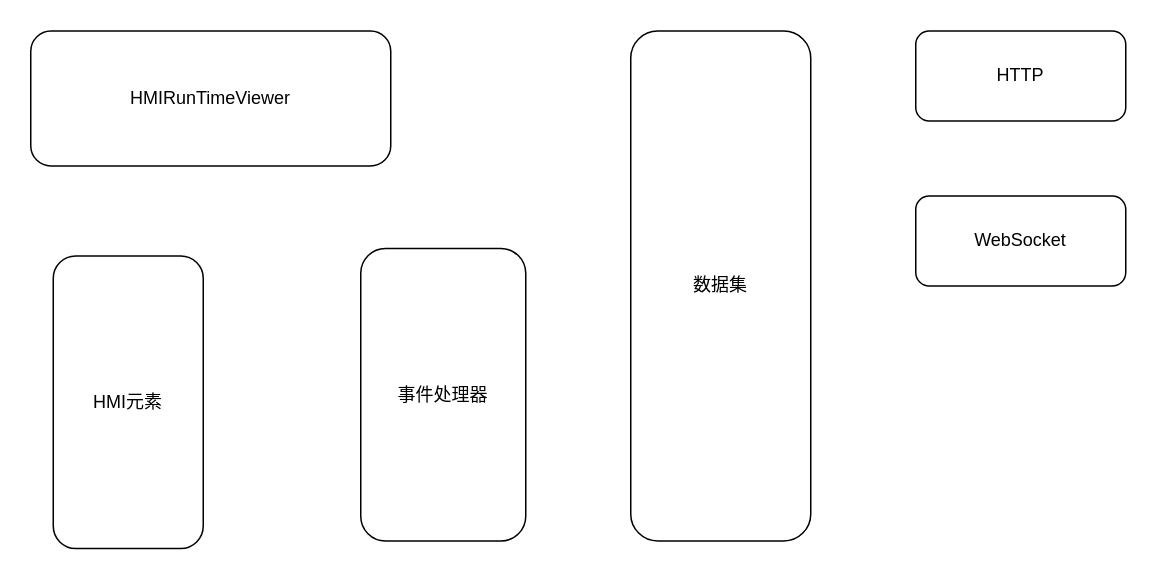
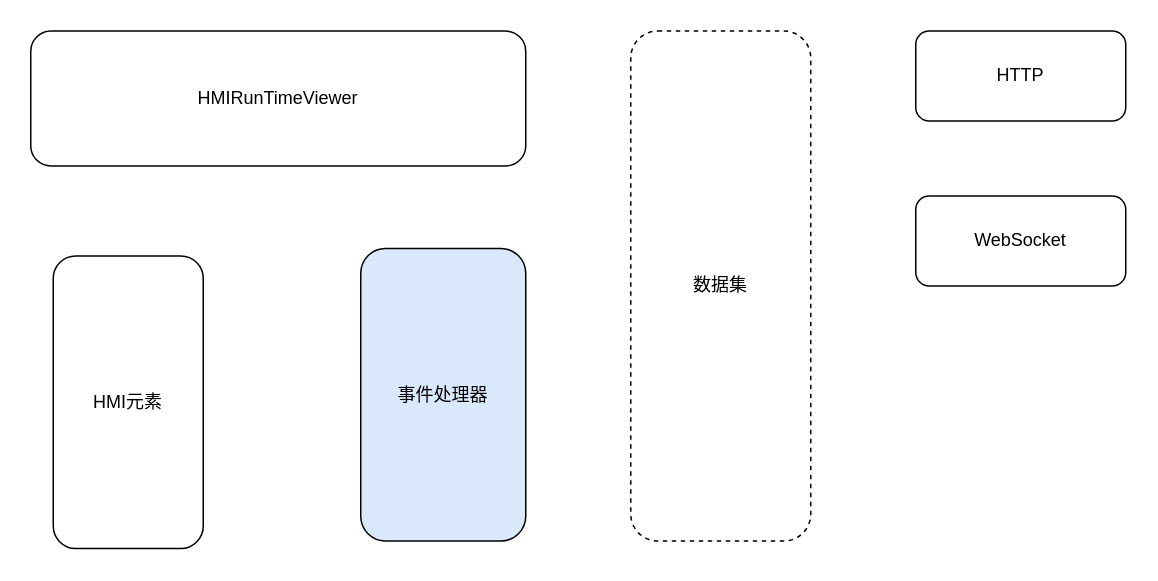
node "HMIRunTimeViewer": size 360x135 -> 495x135
node "数据集": style solid -> dashed
node "事件处理器": fillcolor #ffffff -> #dae8fc
